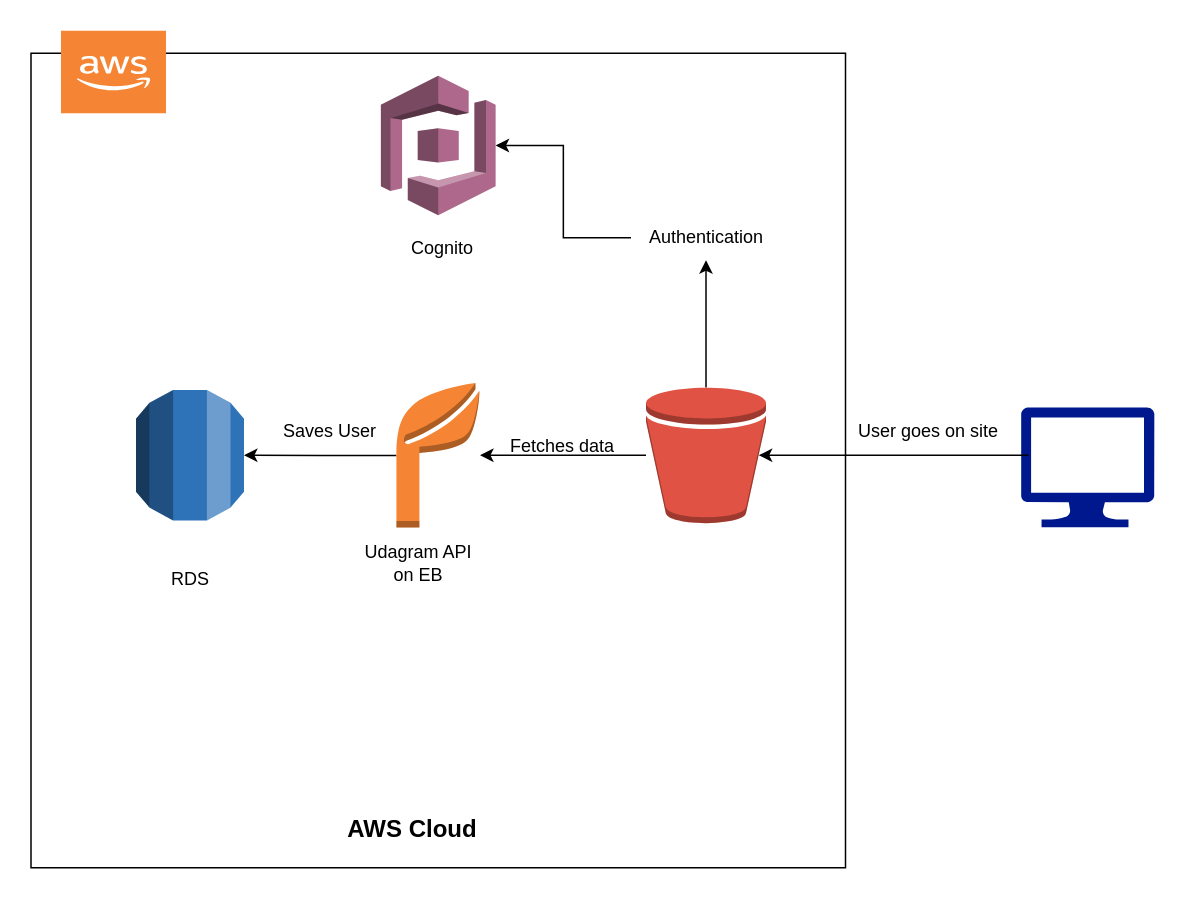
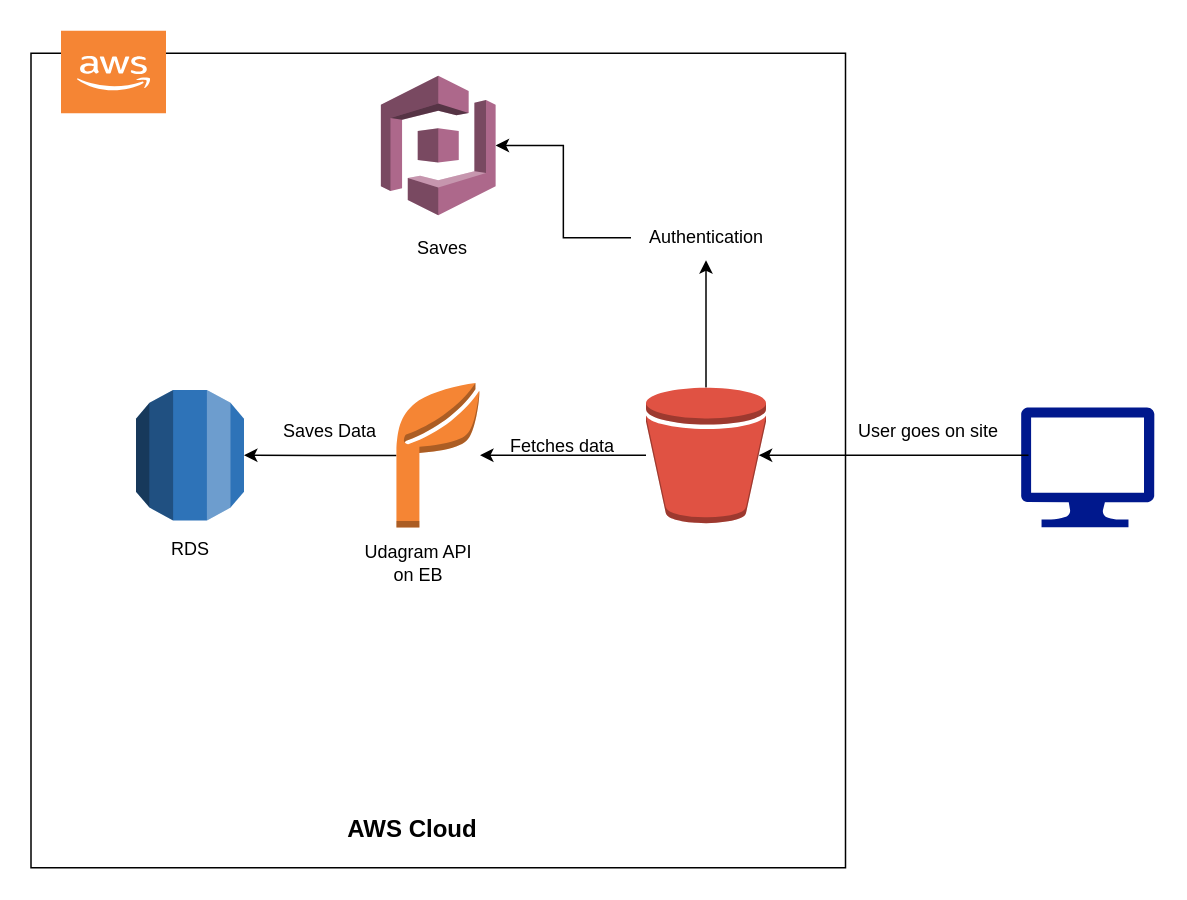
node "Cognito": label "Cognito" -> "Saves"
node "Saves User": label "Saves User" -> "Saves Data"
node "RDS": moved (190, 580) -> (190, 550)
